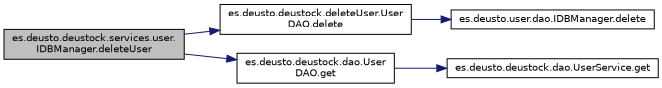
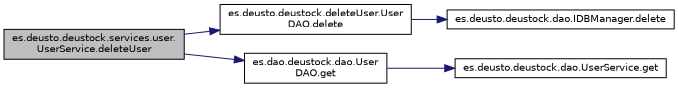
node "es.deusto.user.dao.IDBManager.delete": label "es.deusto.user.dao.IDBManager.delete" -> "es.deusto.deustock.dao.IDBManager.delete"
node "es.deusto.deustock.services.user. IDBManager.deleteUser": label "es.deusto.deustock.services.user. IDBManager.deleteUser" -> "es.deusto.deustock.services.user. UserService.deleteUser"
node "es.deusto.deustock.dao.User DAO.get": label "es.deusto.deustock.dao.User DAO.get" -> "es.dao.deustock.dao.User DAO.get"
